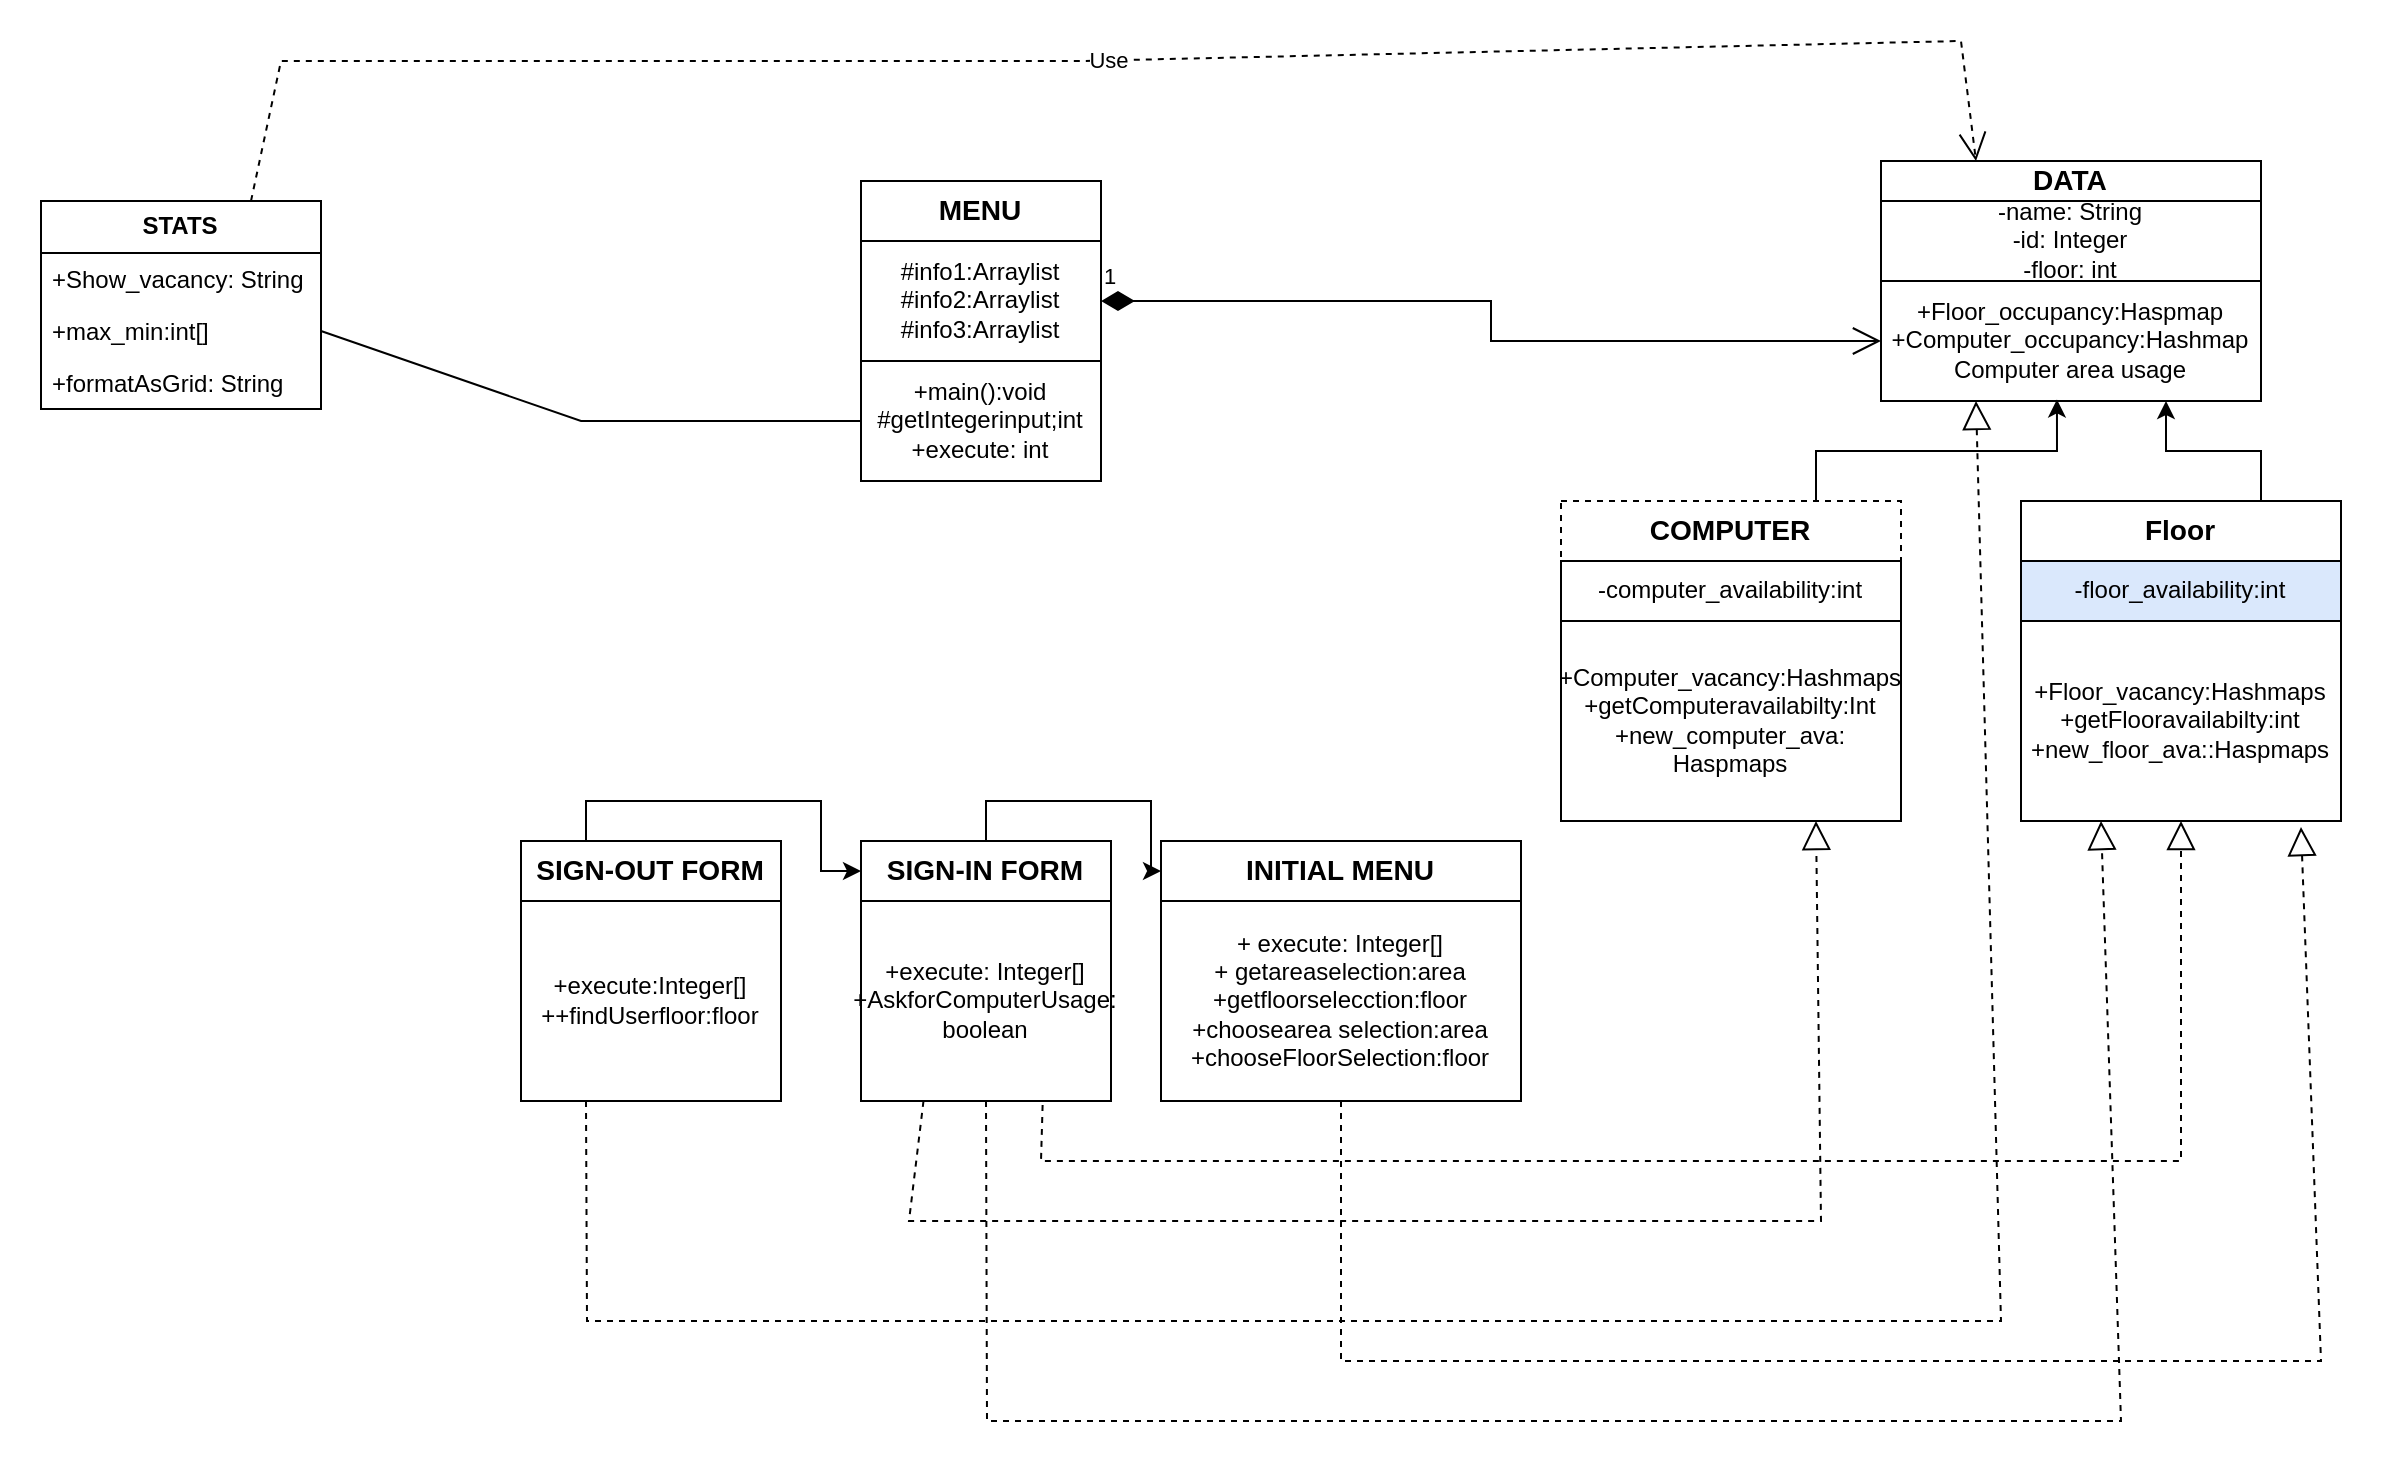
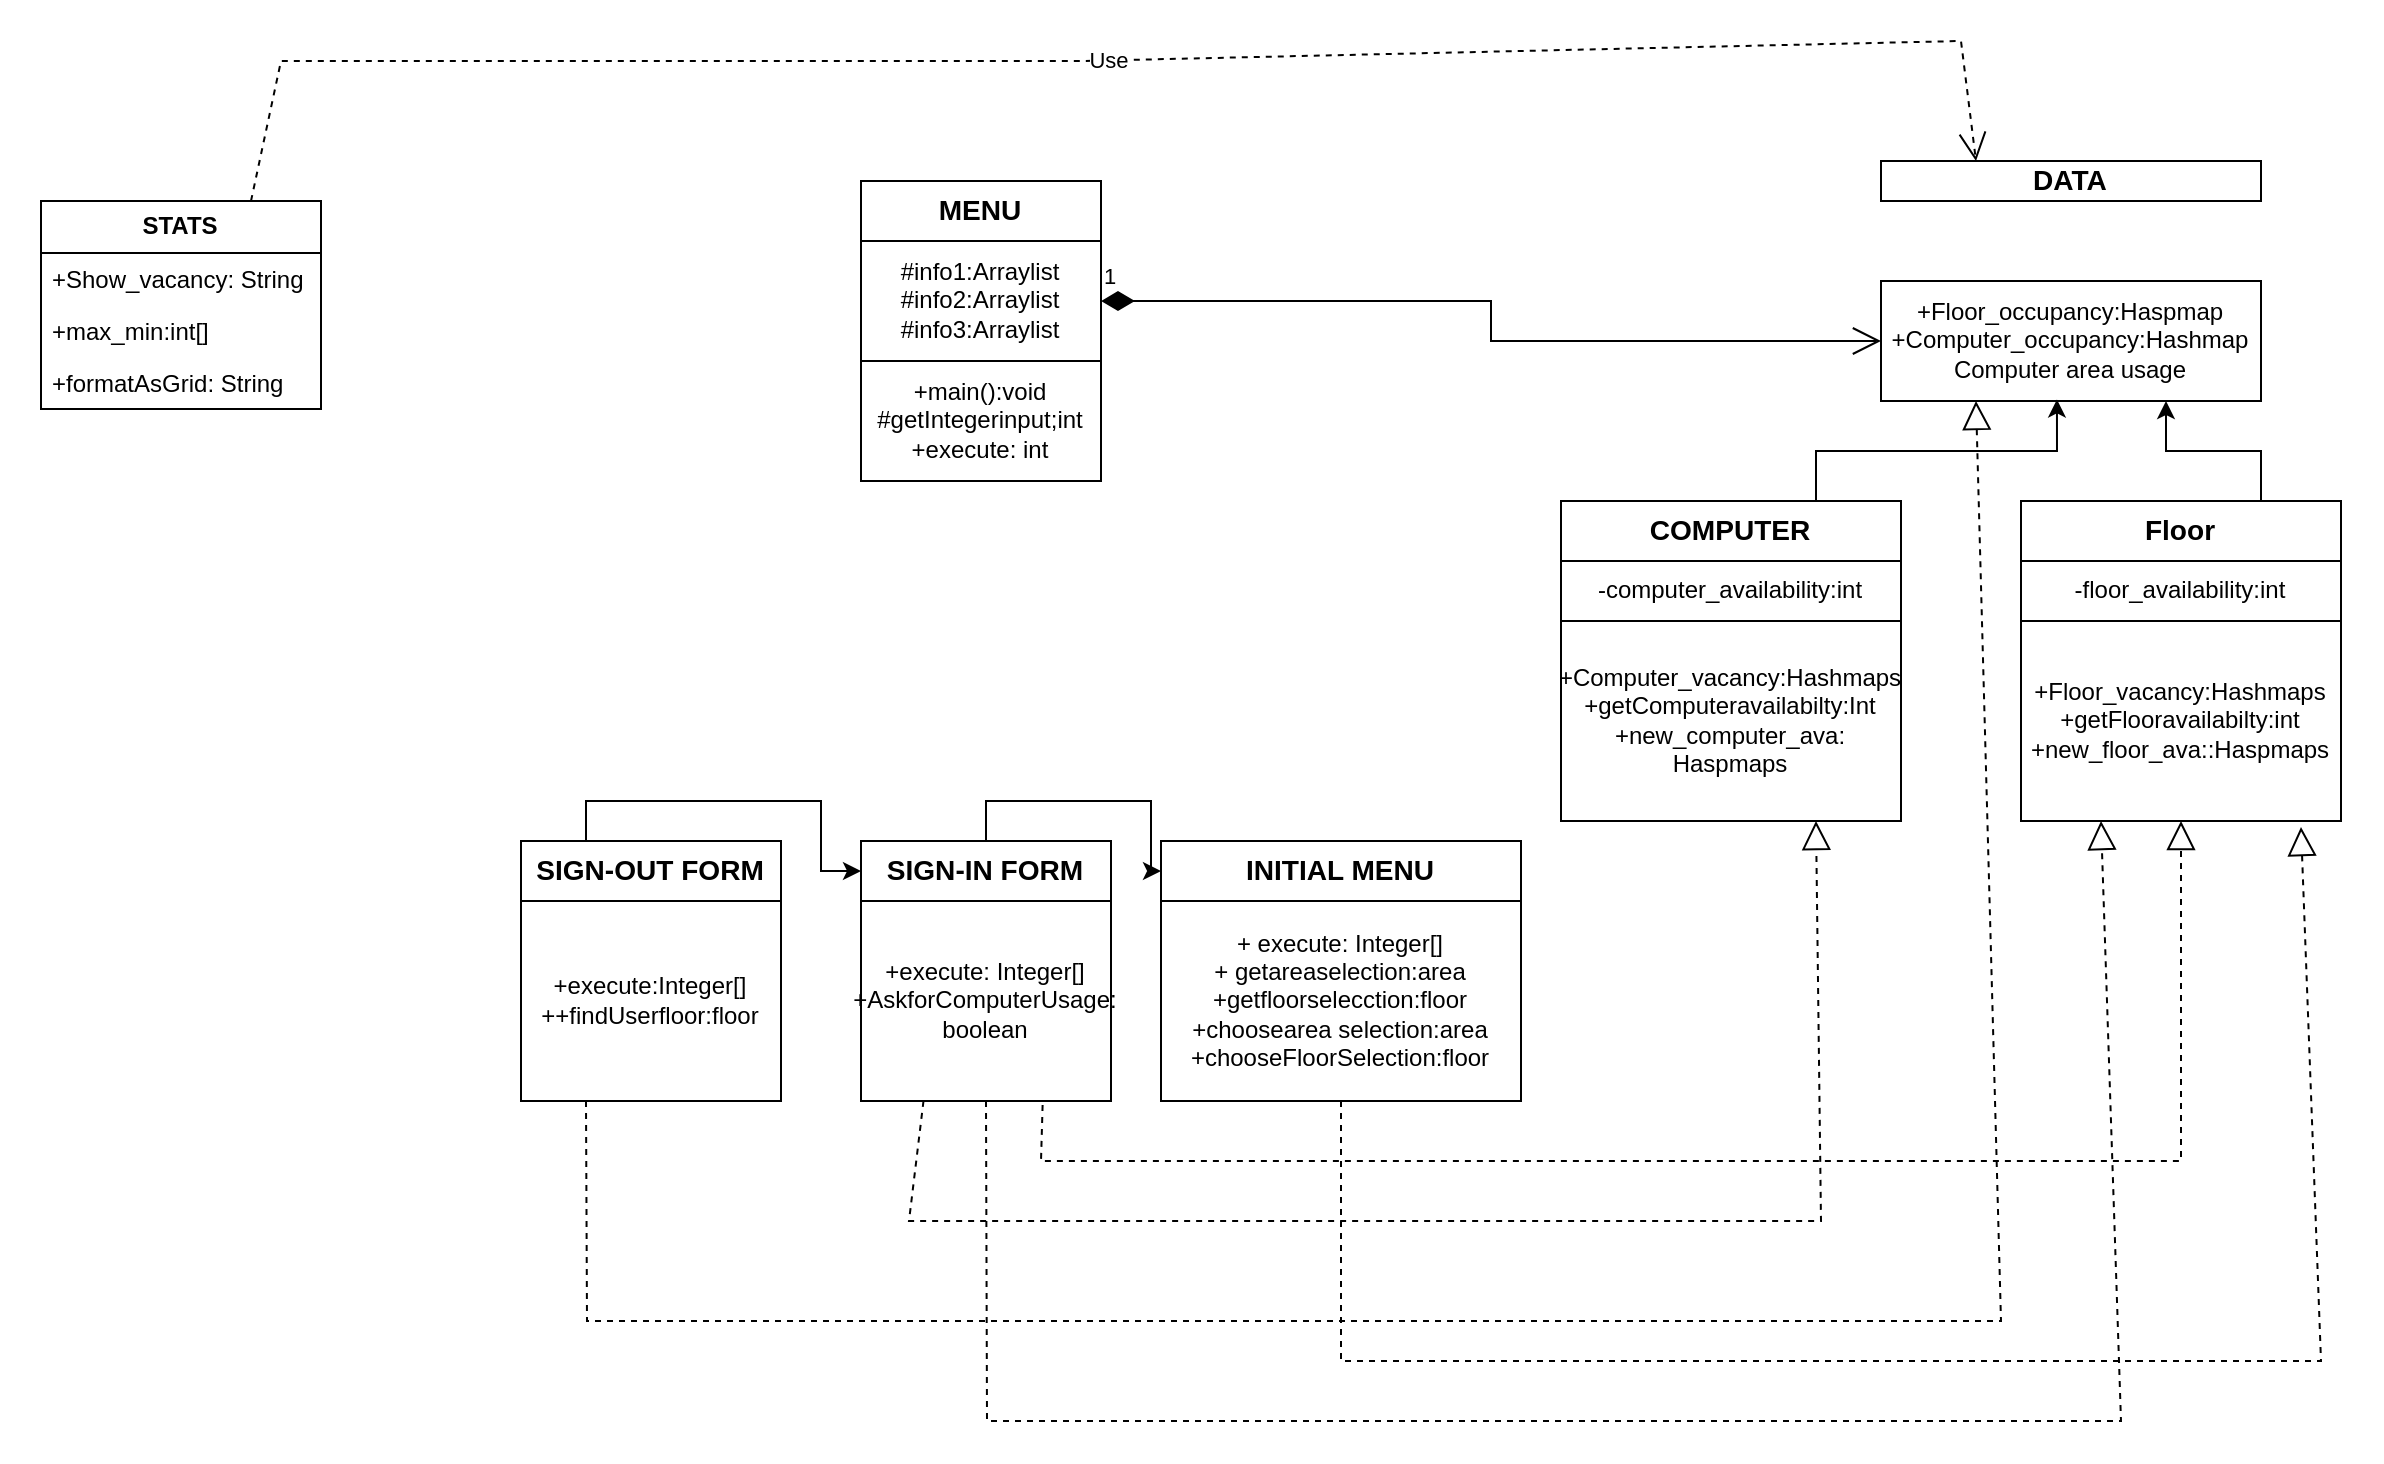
node "-name: String -id: Integer -floor: int": removed
edge "+max_min:int[]" -- "+main():void #getIntegerinput;int +execute: int": removed
node "COMPUTER": style dashed -> solid
node "-floor_availability:int": fillcolor #dae8fc -> #ffffff
